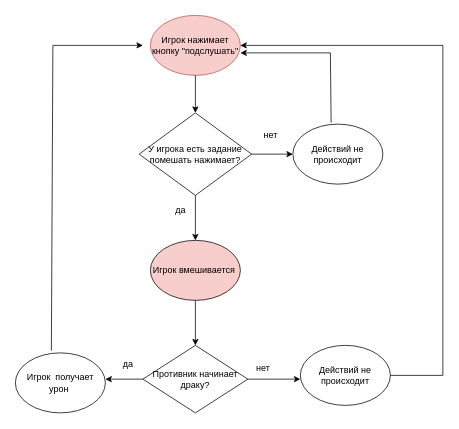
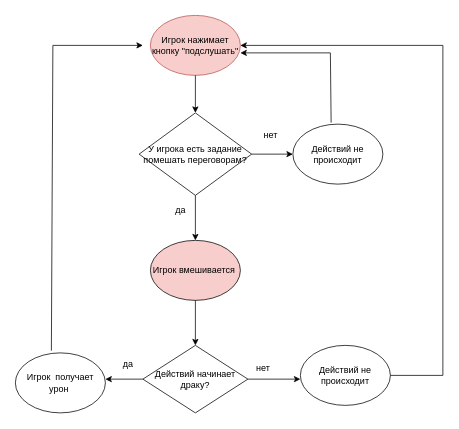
node "У игрока есть задание помешать нажимает?": label "У игрока есть задание помешать нажимает?" -> "У игрока есть задание помешать переговорам?"
node "Противник начинает драку?": label "Противник начинает драку?" -> "Действий начинает драку?"
